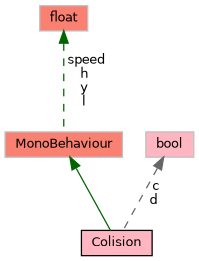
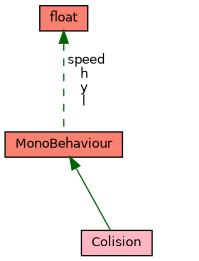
node "float": color grey75 -> black
node "MonoBehaviour": color grey75 -> black
node "bool": removed
